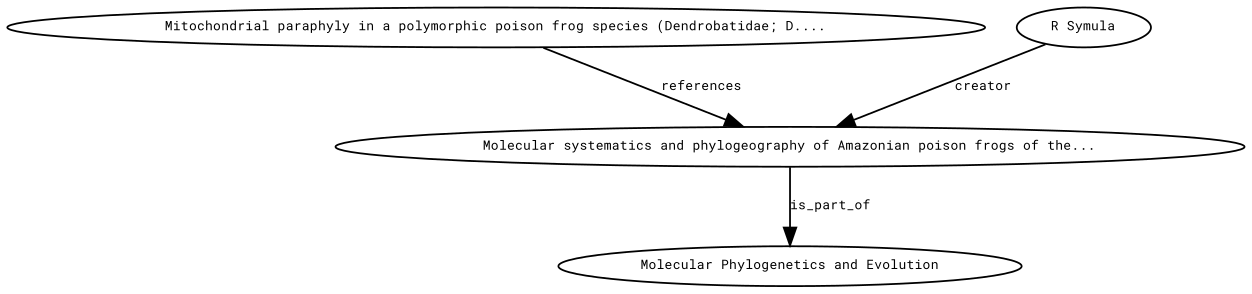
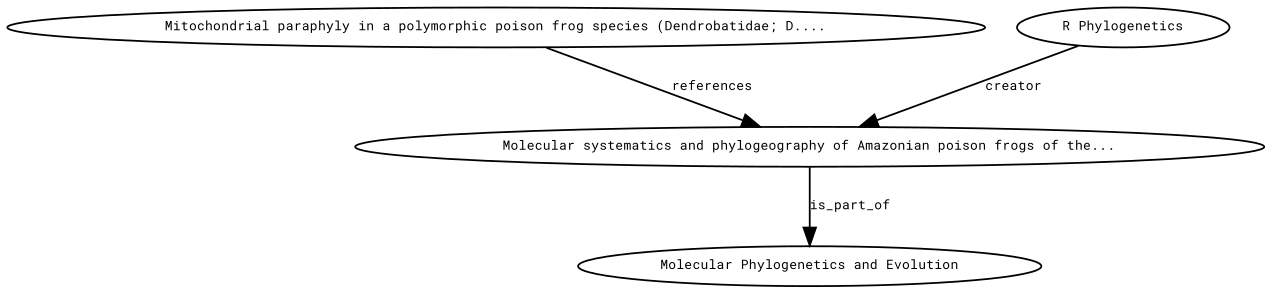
node "R Symula": label "R Symula" -> "R Phylogenetics"
